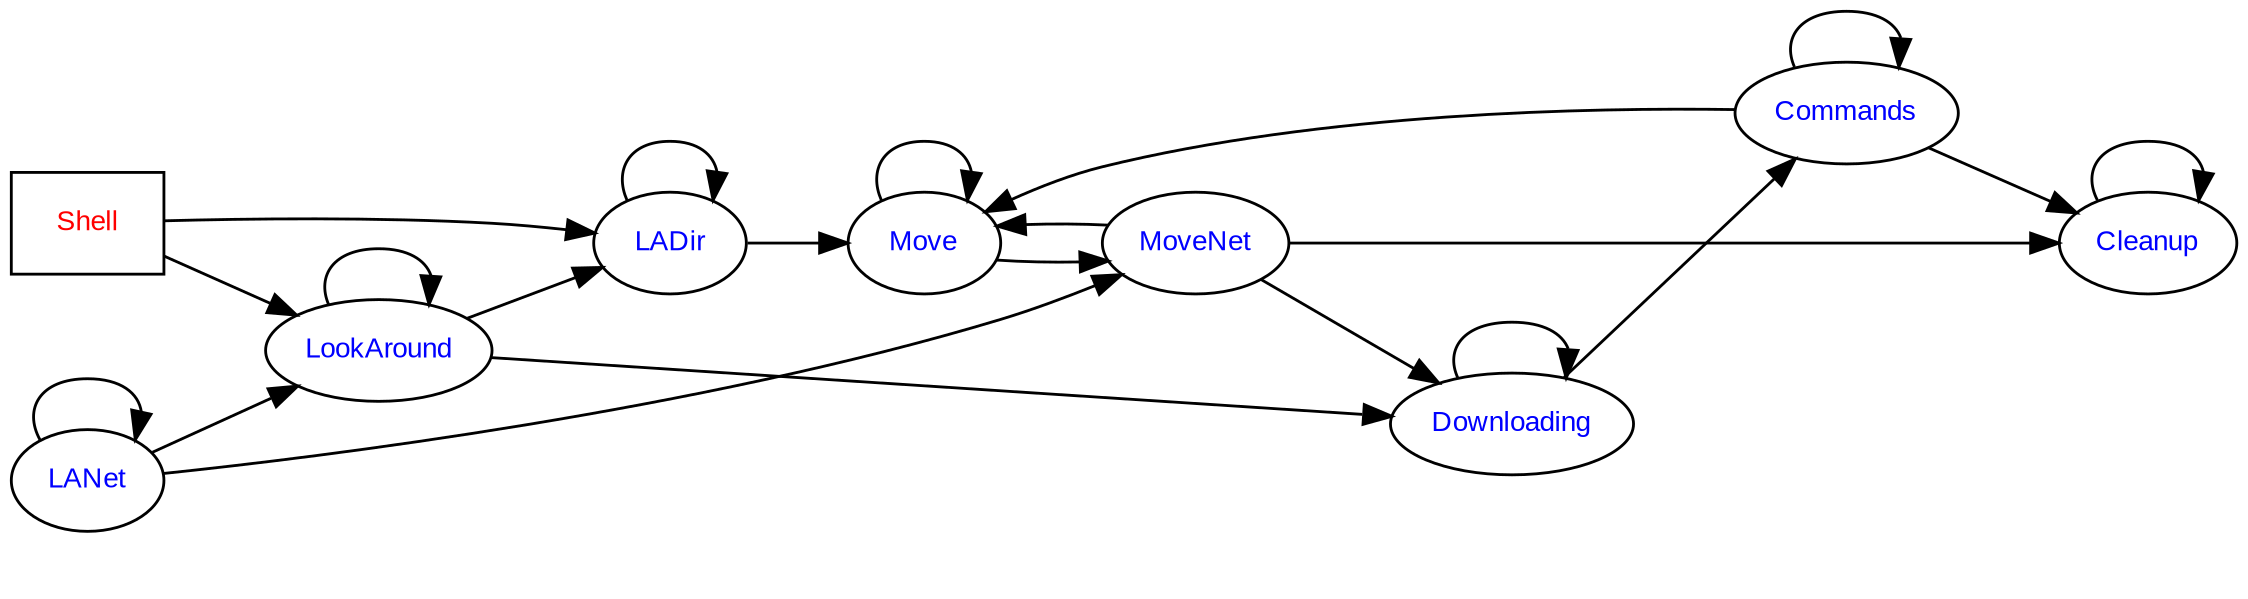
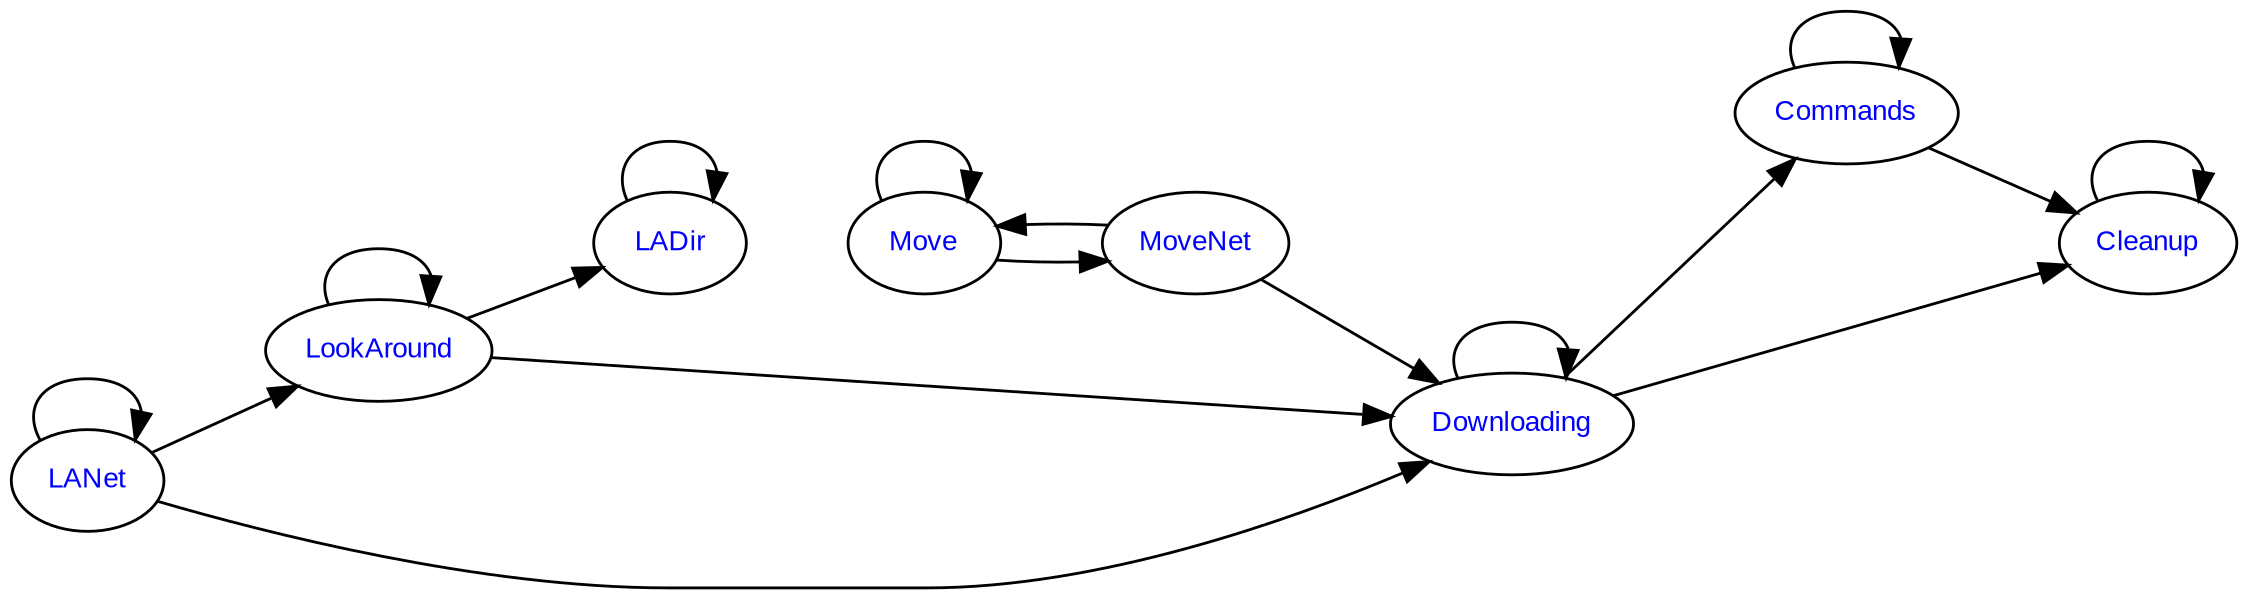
edge "Commands" -> "Move": removed
node "Shell": removed
edge "LADir" -> "Move": removed
edge "MoveNet" -> "Cleanup": now "Downloading" -> "Cleanup"
edge "LANet" -> "MoveNet": now "LANet" -> "Downloading"
